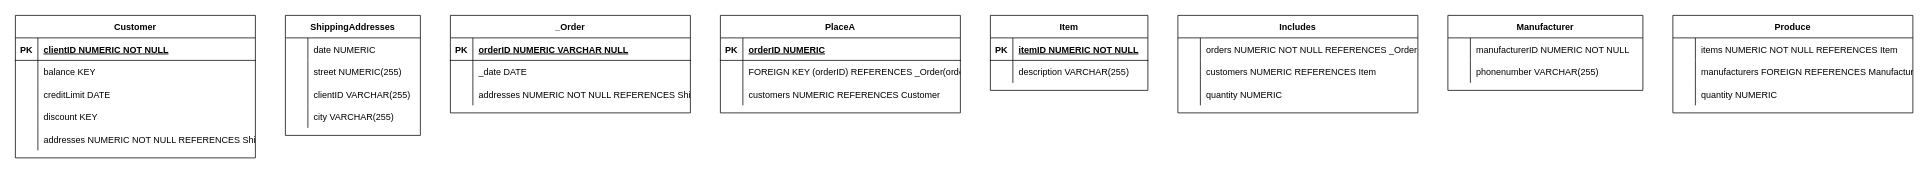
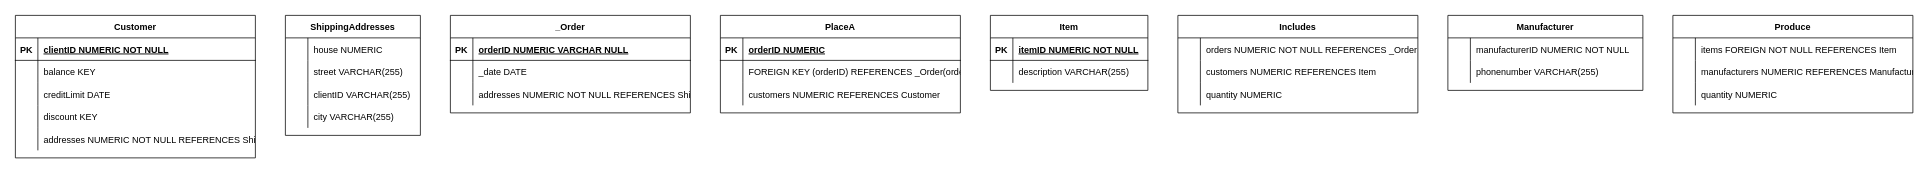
node "date NUMERIC": label "date NUMERIC" -> "house NUMERIC"
node "items NUMERIC NOT NULL REFERENCES Item": label "items NUMERIC NOT NULL REFERENCES Item" -> "items FOREIGN NOT NULL REFERENCES Item"
node "street NUMERIC(255)": label "street NUMERIC(255)" -> "street VARCHAR(255)"
node "manufacturers FOREIGN REFERENCES Manufacturer": label "manufacturers FOREIGN REFERENCES Manufacturer" -> "manufacturers NUMERIC REFERENCES Manufacturer"
